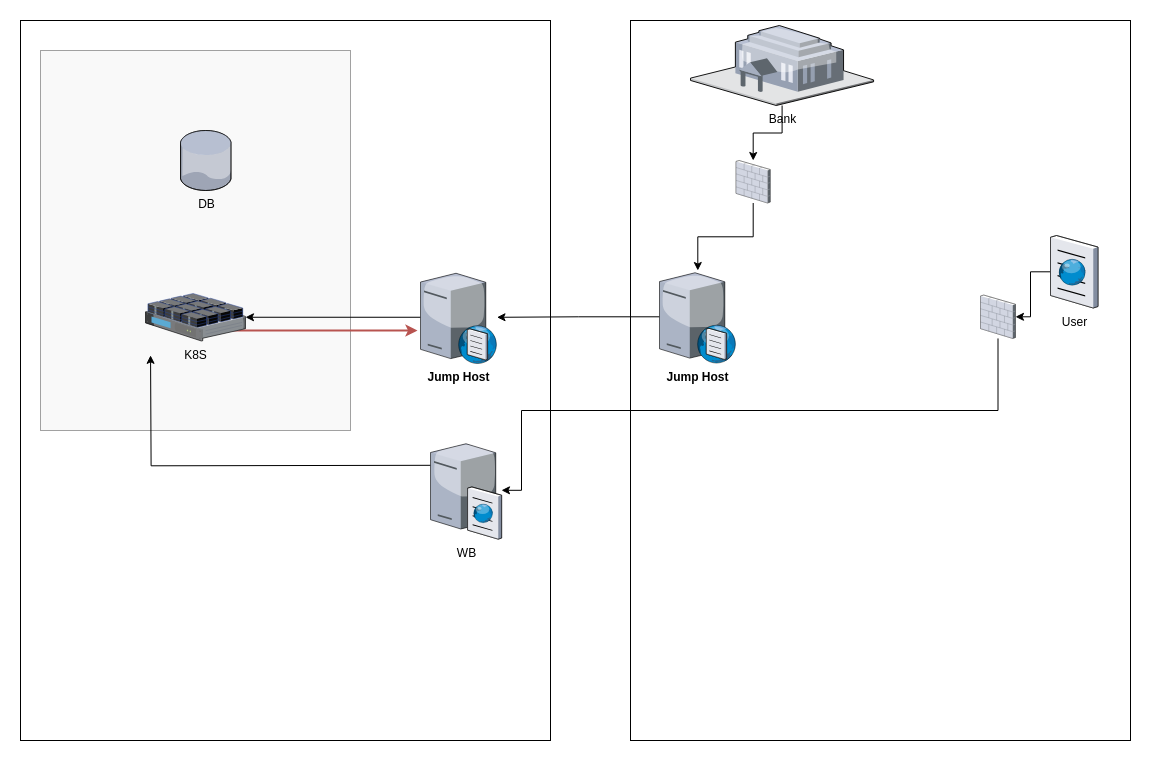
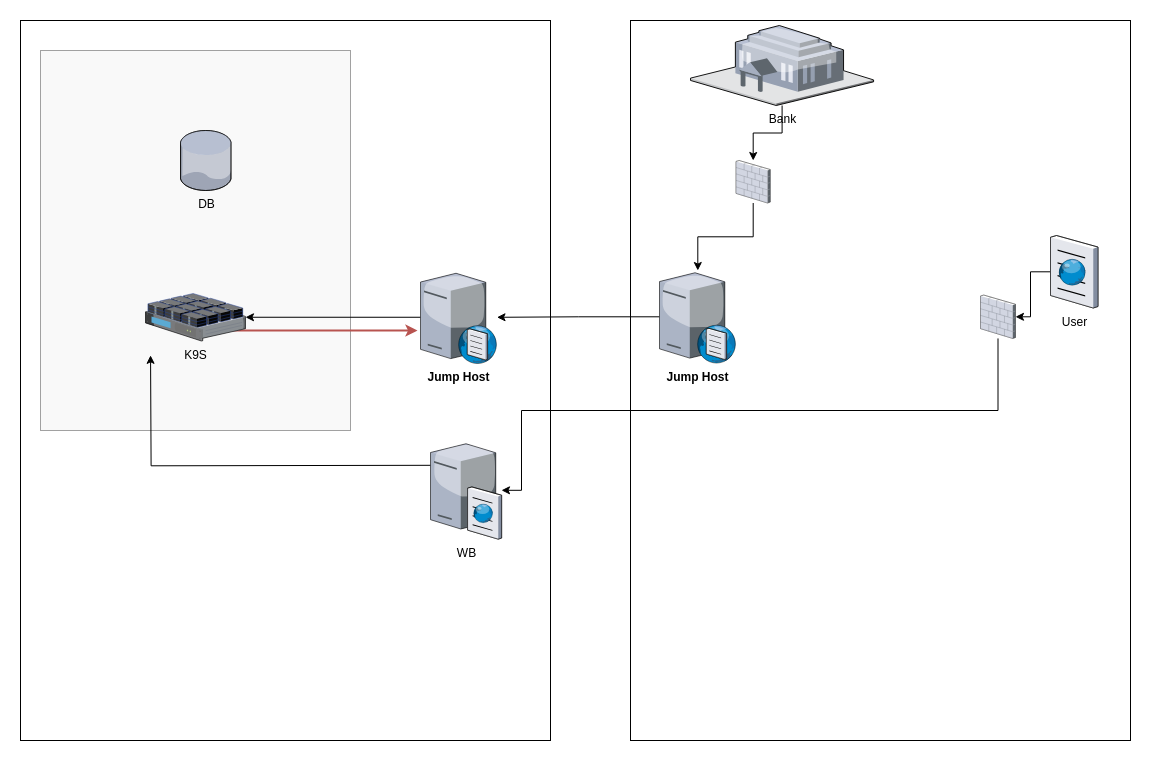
node "K8S": label "K8S" -> "K9S"
